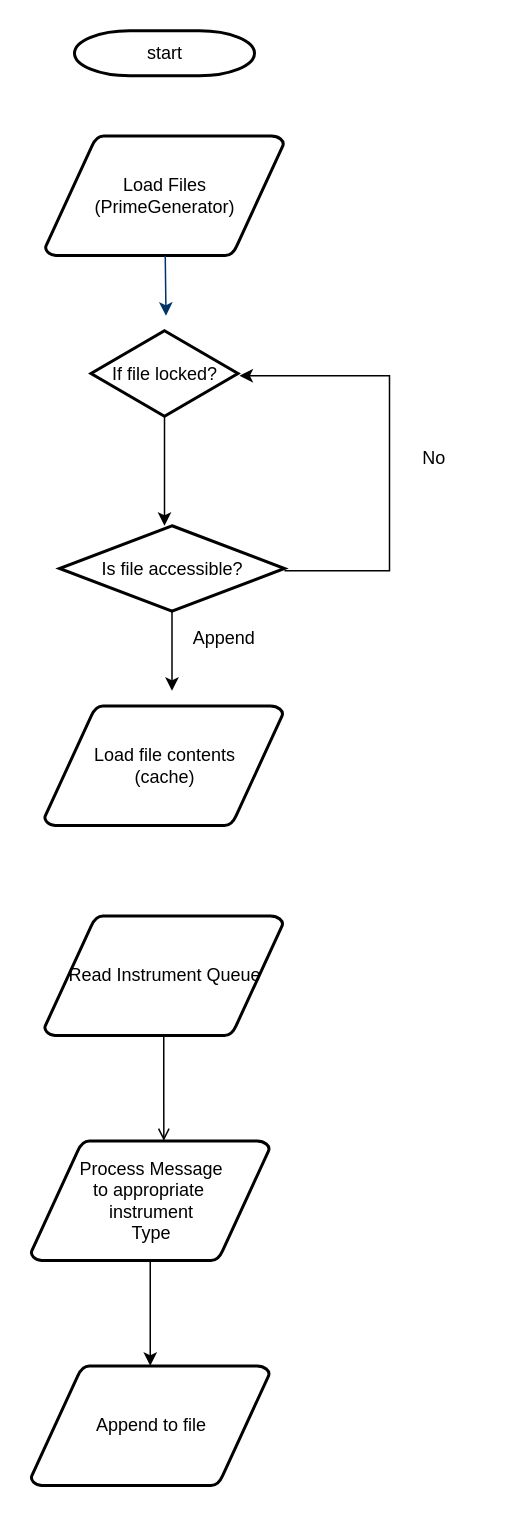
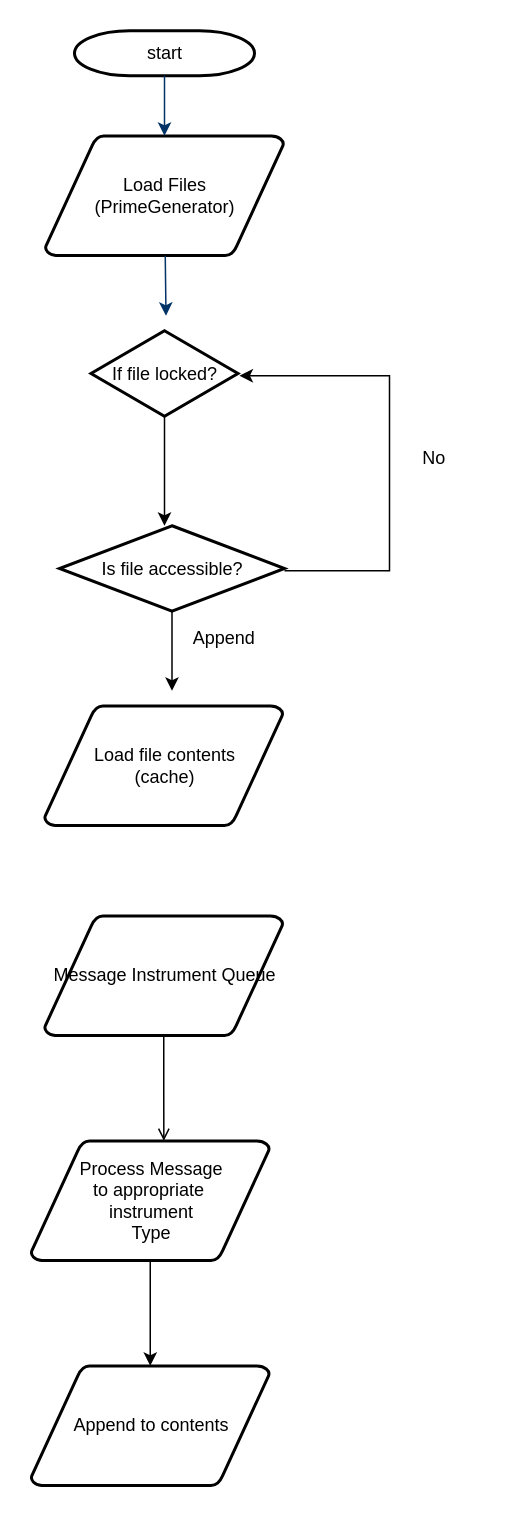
edge "start" -> "Load Files (PrimeGenerator)": added
node "Read Instrument Queue": label "Read Instrument Queue" -> "Message Instrument Queue"
node "Append to file": label "Append to file" -> "Append to contents"
